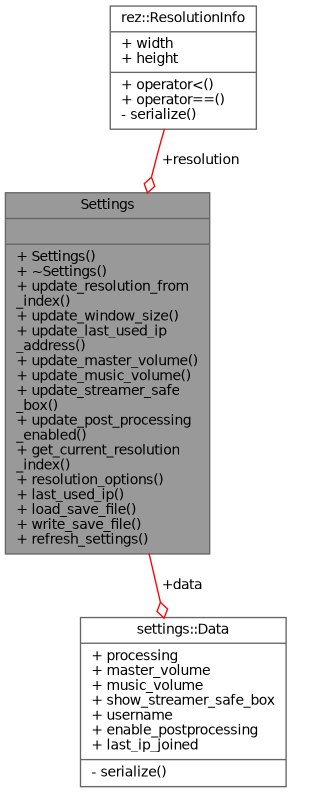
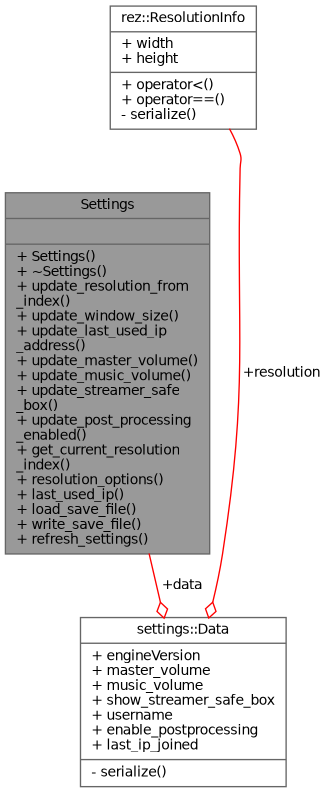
edge "rez::ResolutionInfo" -> "Settings": now "rez::ResolutionInfo" -> "settings::Data"
node "settings::Data": text "+ processing" -> "+ engineVersion"
